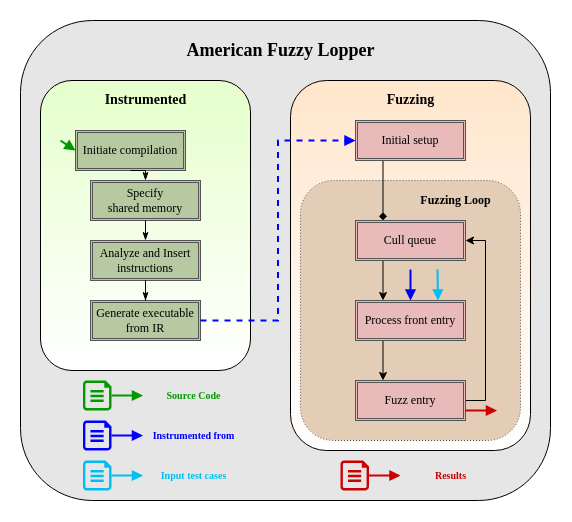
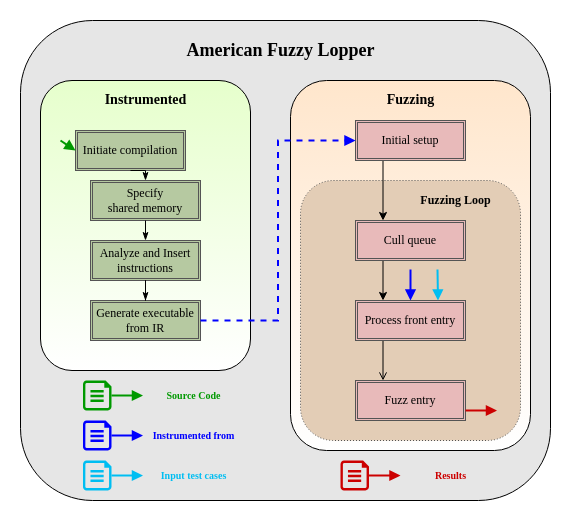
edge "Initial setup" -> "Cull queue": arrowhead diamond -> classic
edge "Fuzz entry" -> "Cull queue": removed
edge "Process front entry" -> "Fuzz entry": arrowhead classic -> open
